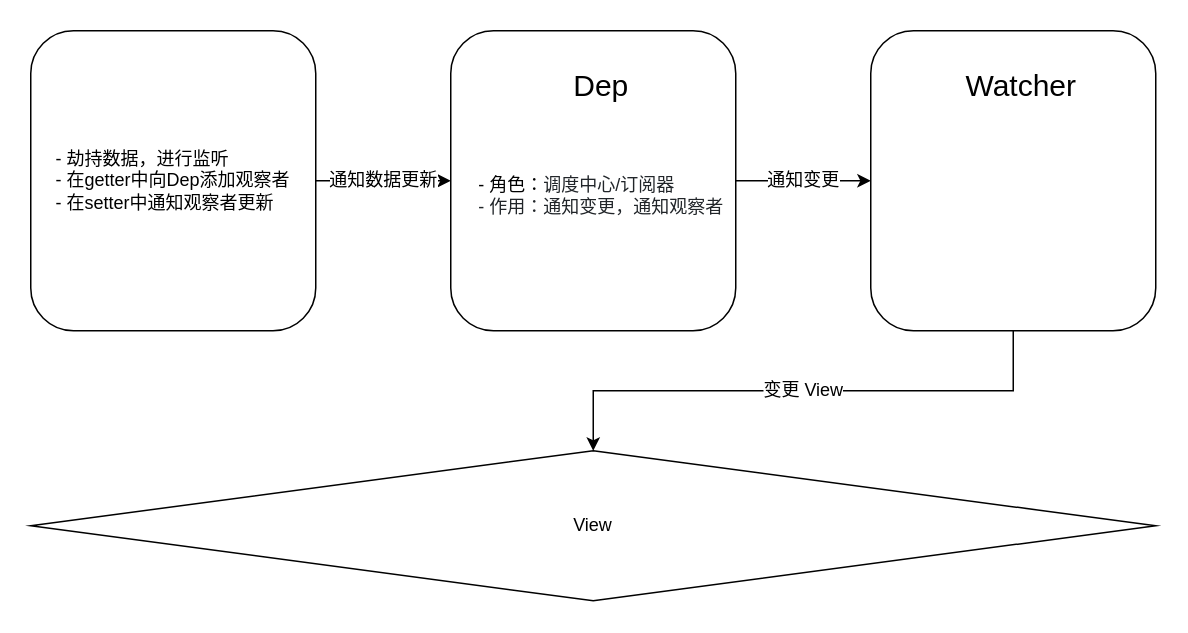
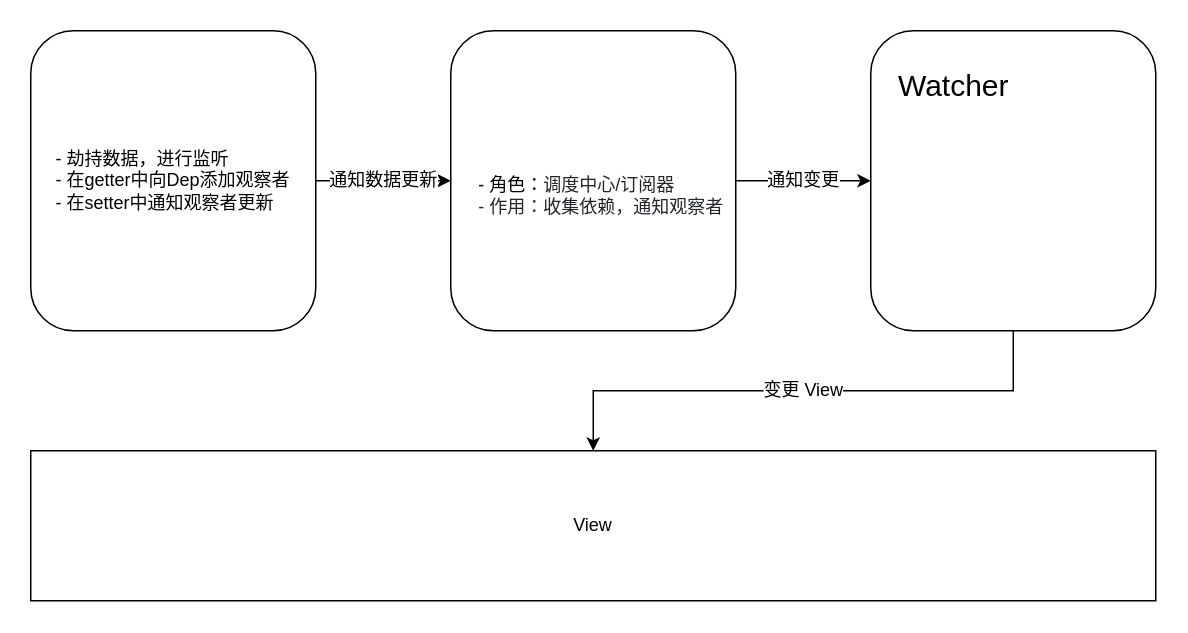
node "Dep": removed
node "Watcher": moved (1021, 84) -> (953, 84)
node "- 角色：调度中心/订阅器 - 作用：通知变更，通知观察者": label "- 角色：调度中心/订阅器 - 作用：通知变更，通知观察者" -> "- 角色：调度中心/订阅器 - 作用：收集依赖，通知观察者"
node "View": shape diamond -> rectangle
